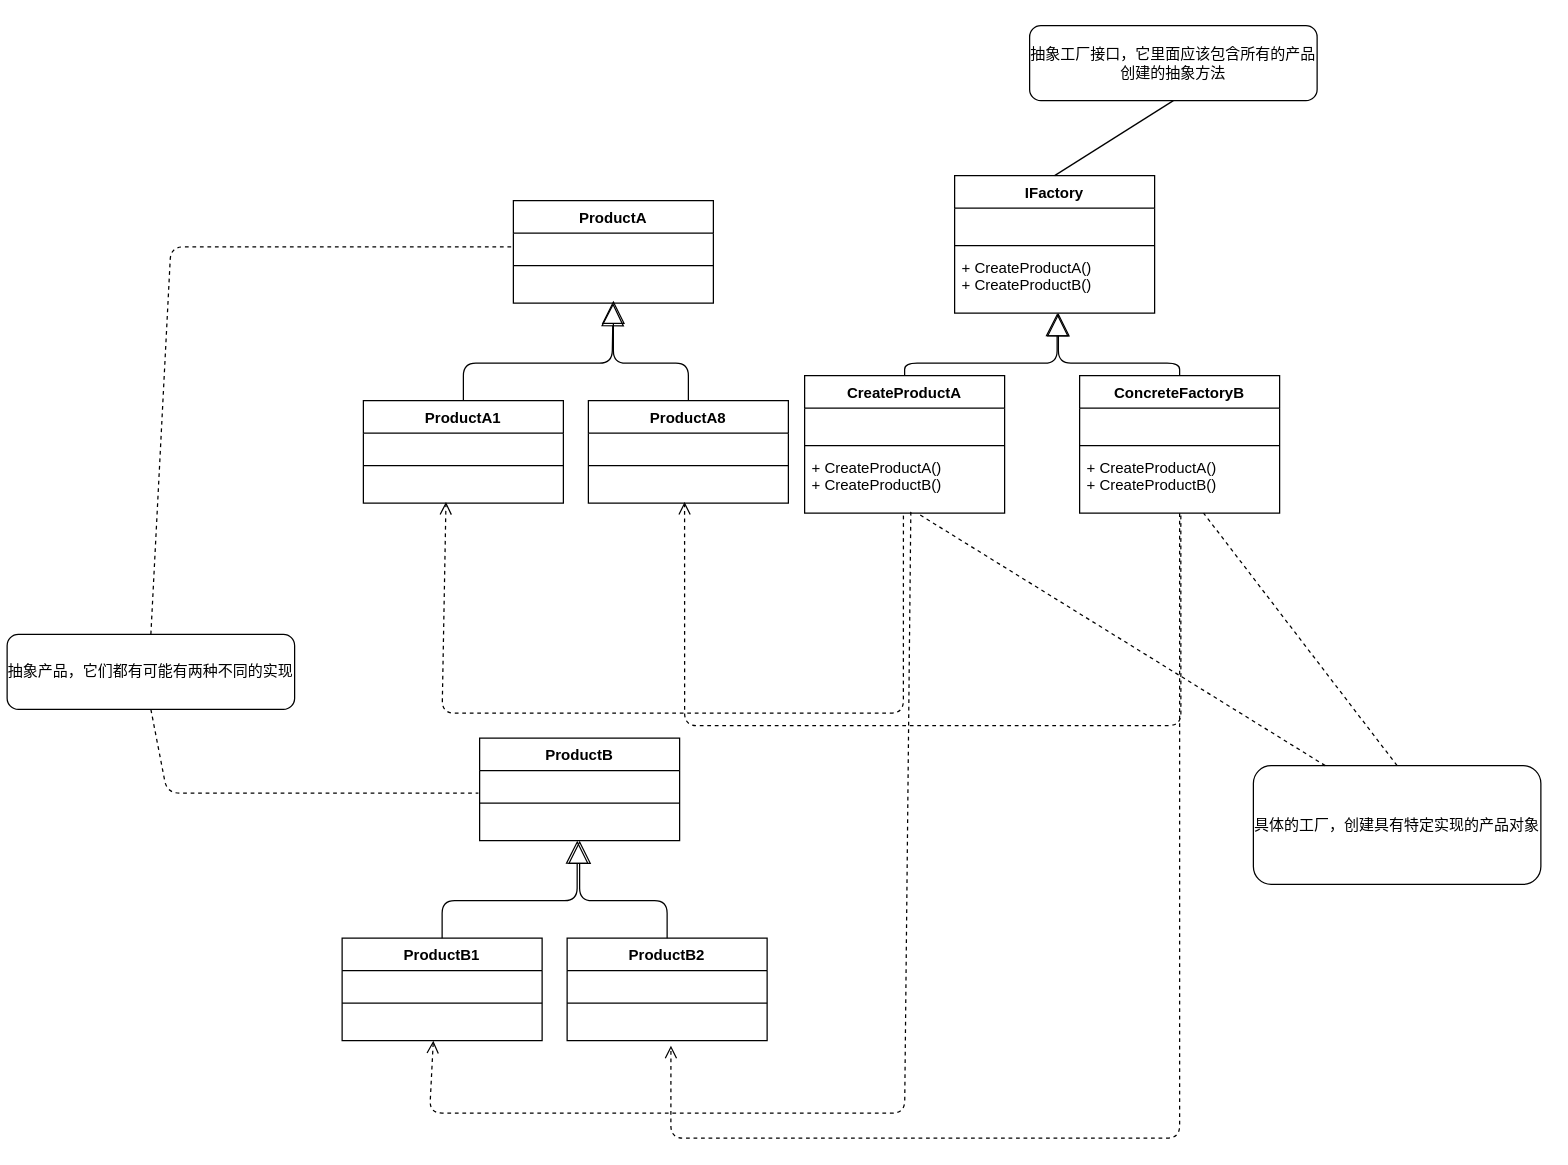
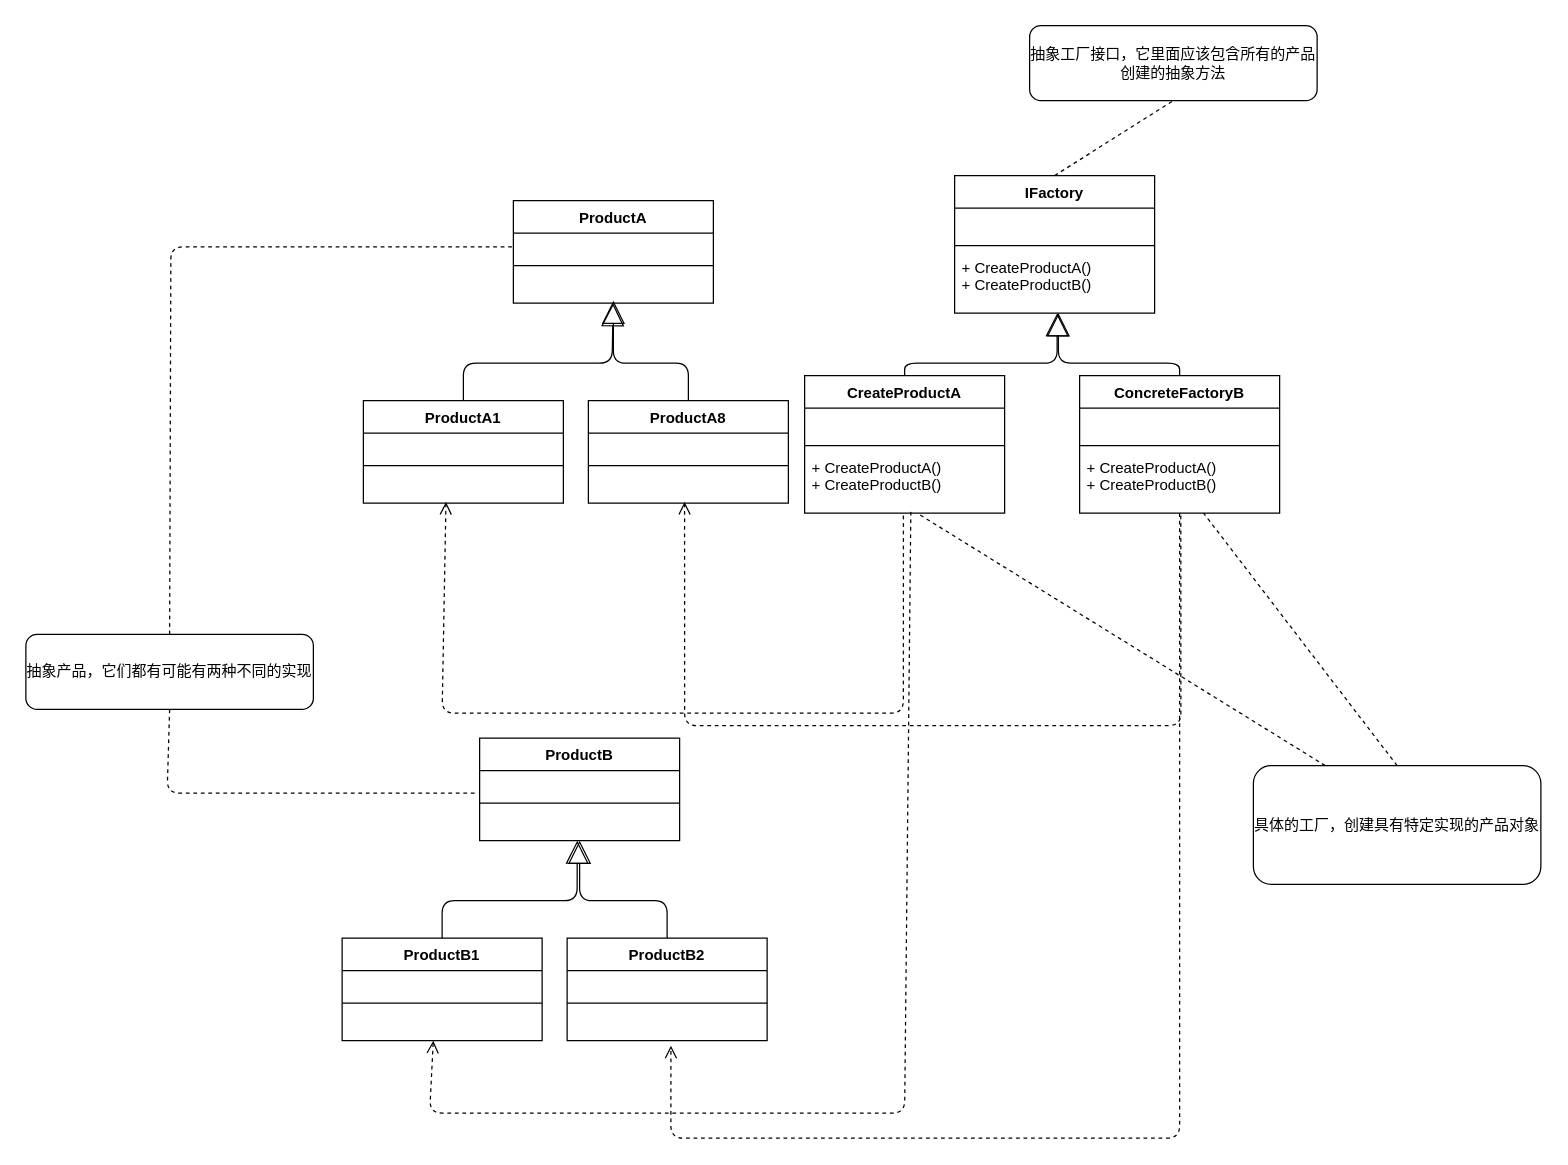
edge "抽象工厂接口，它里面应该包含所有的产品创建的抽象方法" -- "IFactory": style solid -> dashed
node "抽象产品，它们都有可能有两种不同的实现": moved (151, 672) -> (169, 672)
